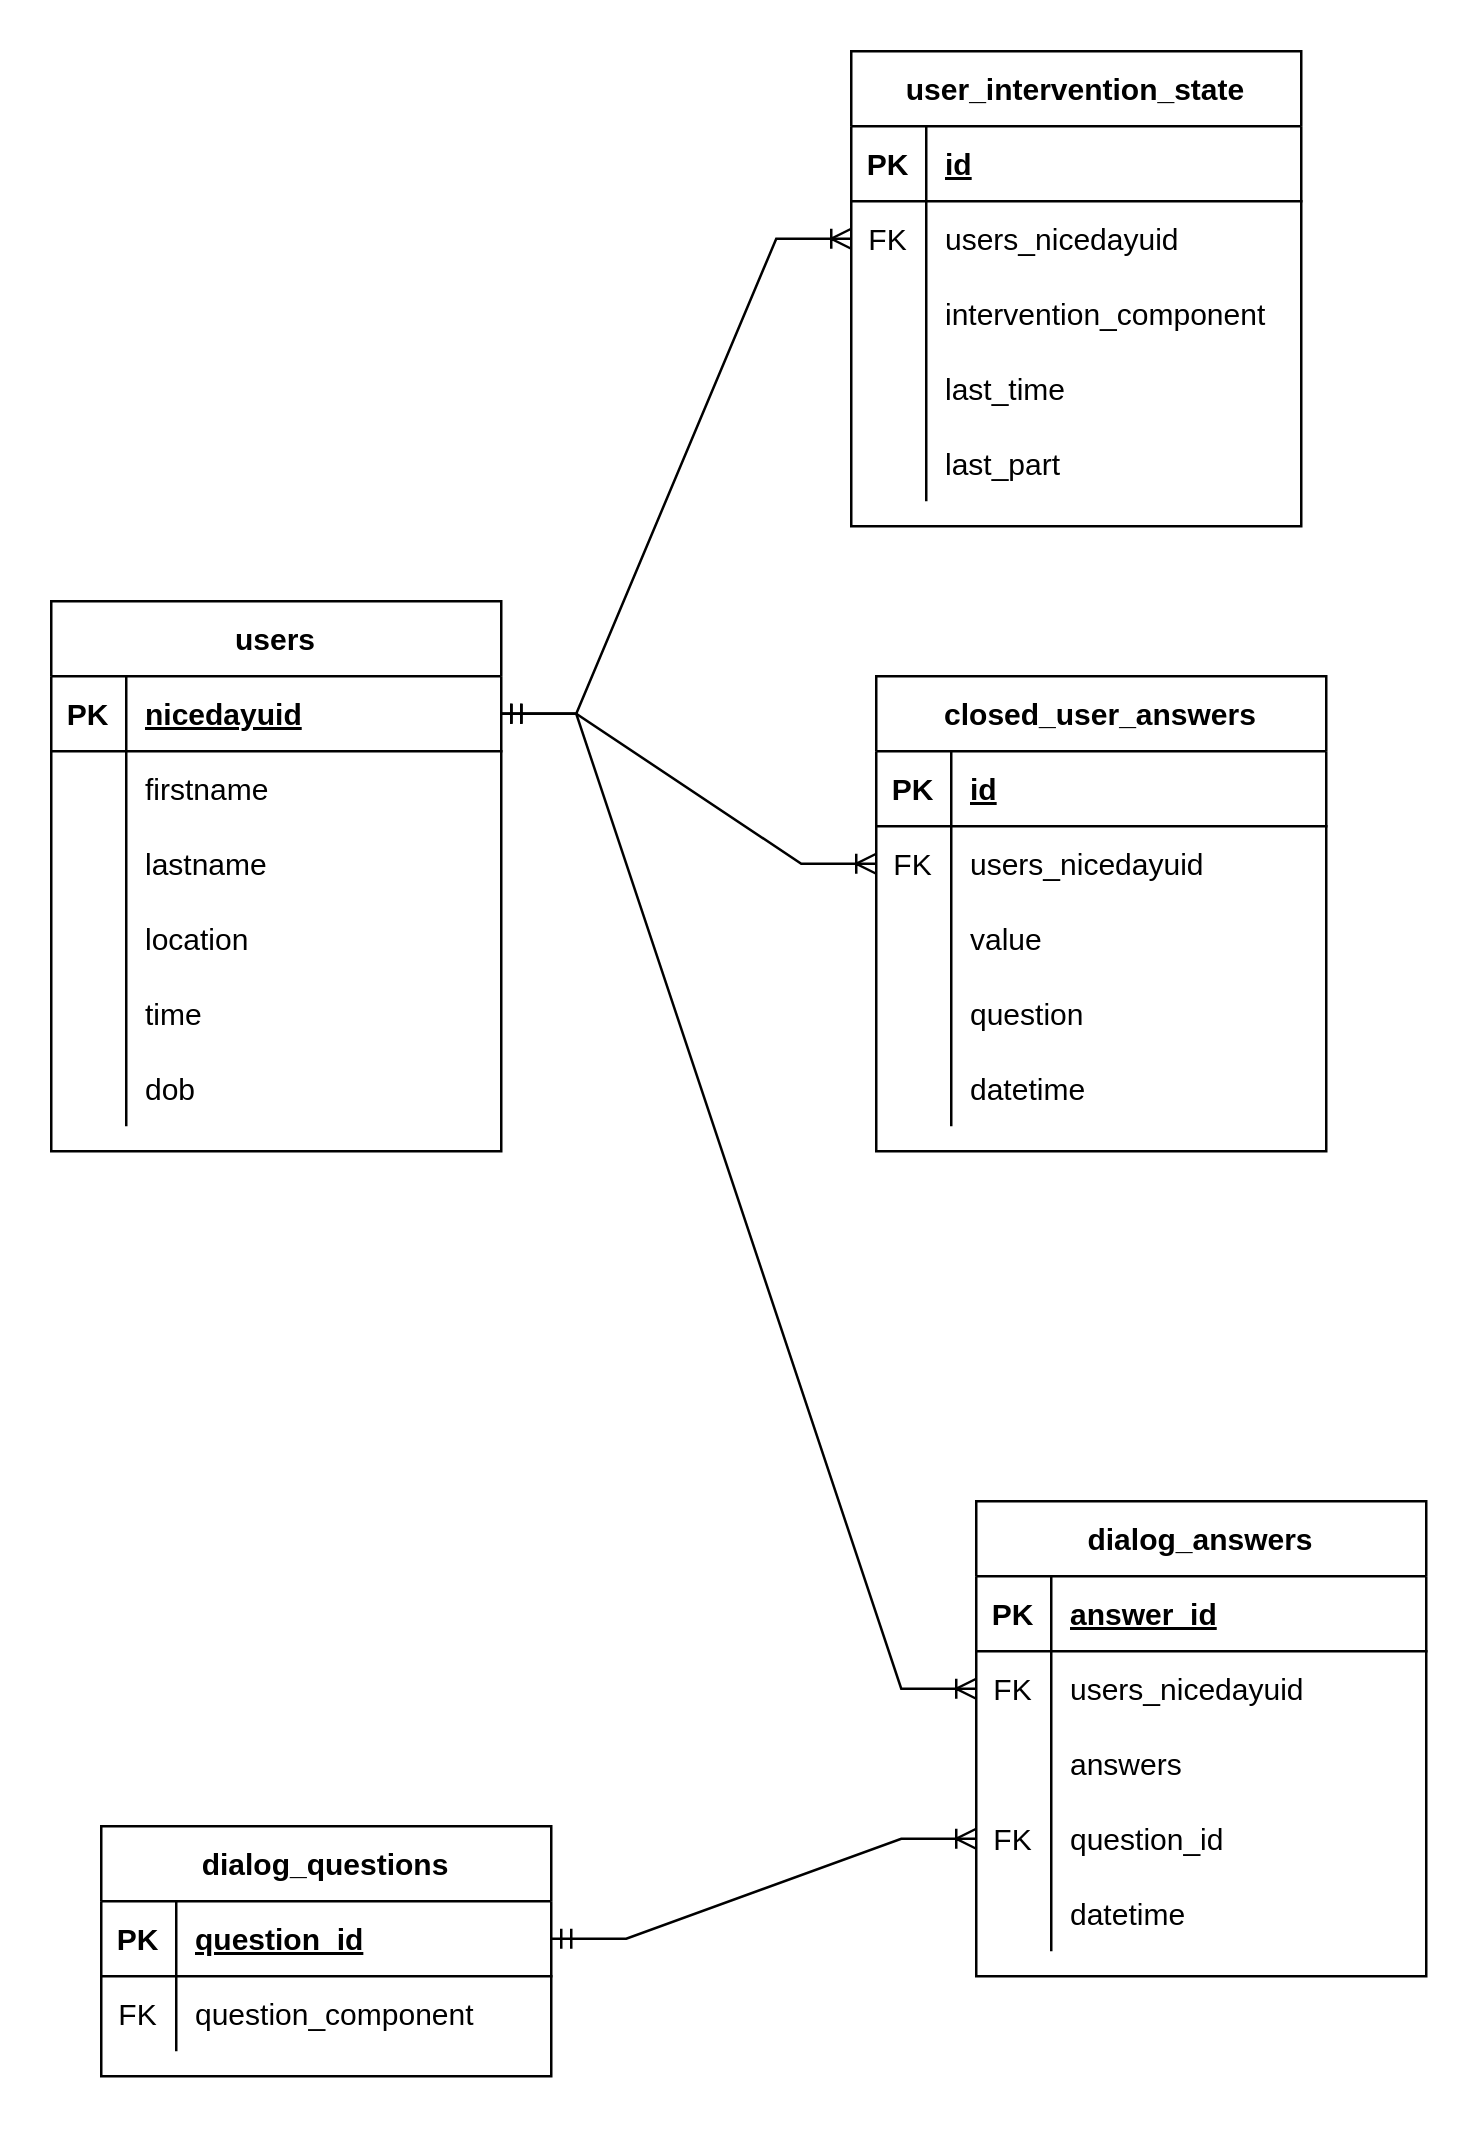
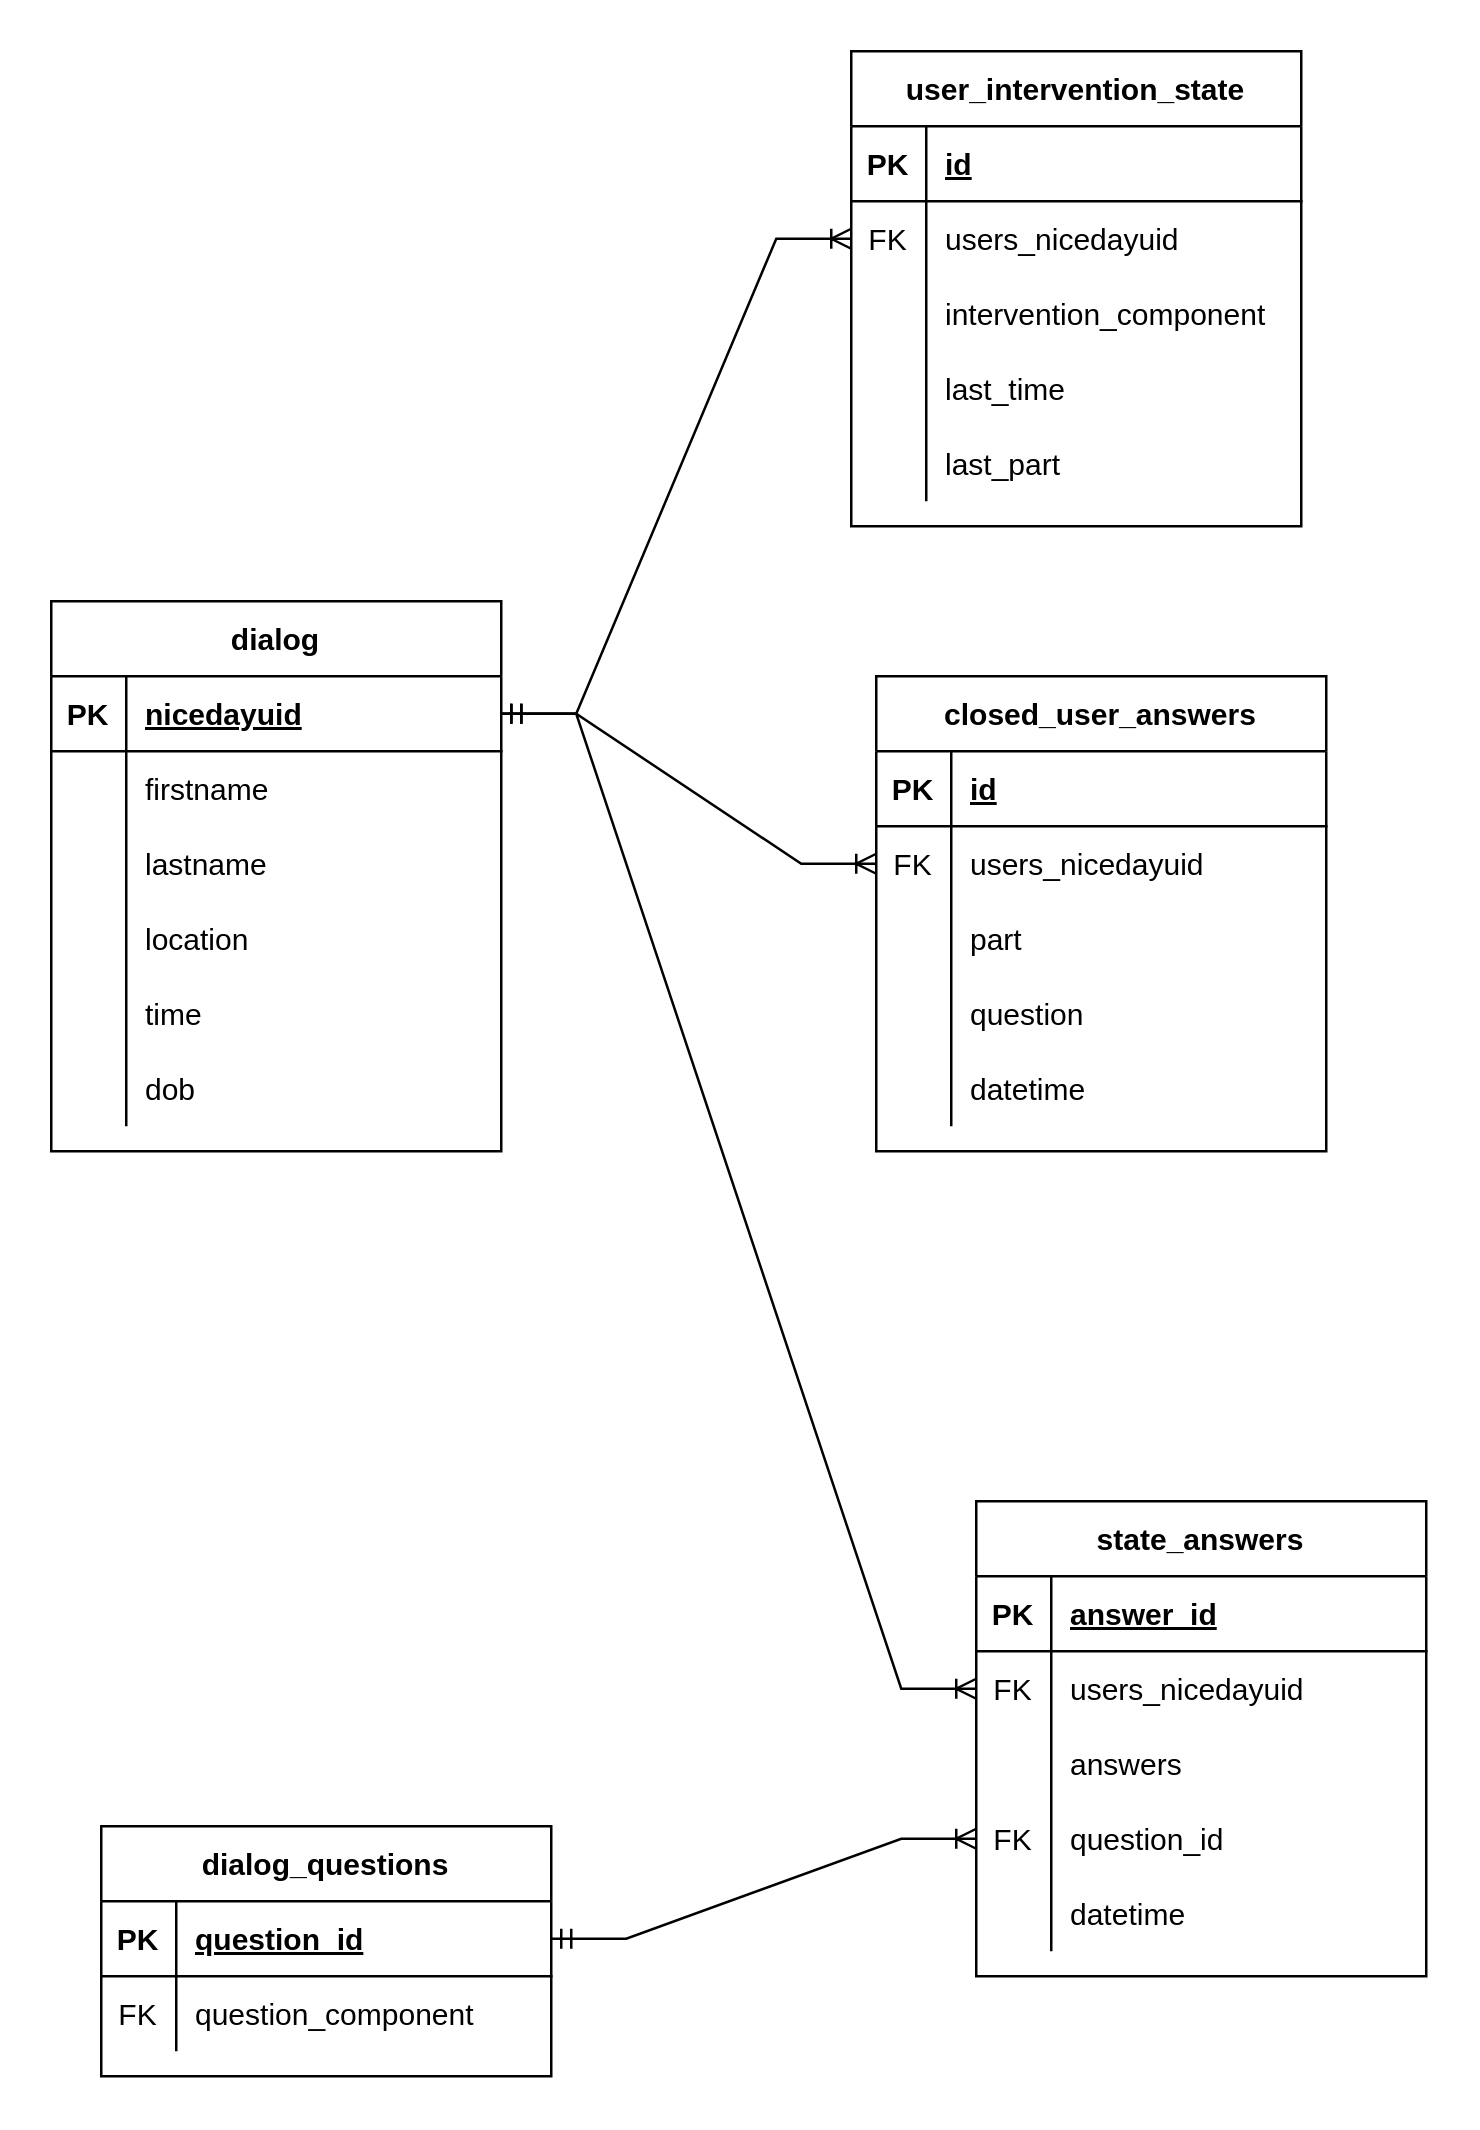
node "users": label "users" -> "dialog"
node "value": label "value" -> "part"
node "dialog_answers": label "dialog_answers" -> "state_answers"
